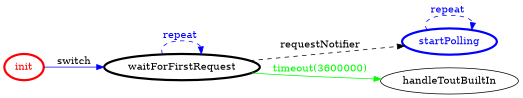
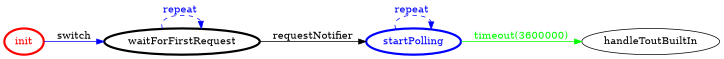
edge "waitForFirstRequest" -> "startPolling": style dashed -> solid
edge "waitForFirstRequest" -> "handleToutBuiltIn": now "startPolling" -> "handleToutBuiltIn"
